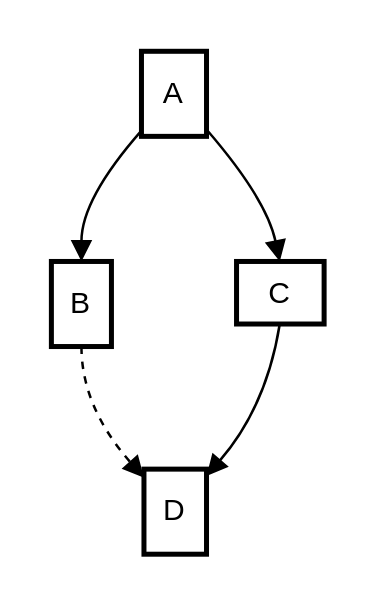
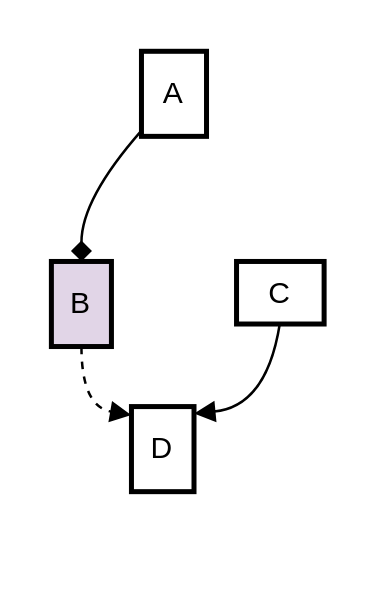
edge "A" -> "C": removed
edge "A" -> "B": arrowhead block -> diamond
node "B": fillcolor #ffffff -> #e1d5e7
node "D": moved (175, 511) -> (163, 449)
